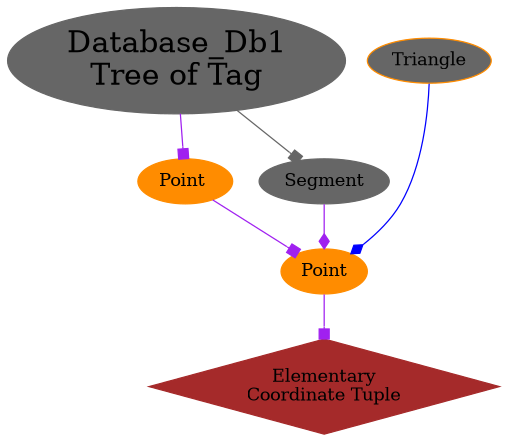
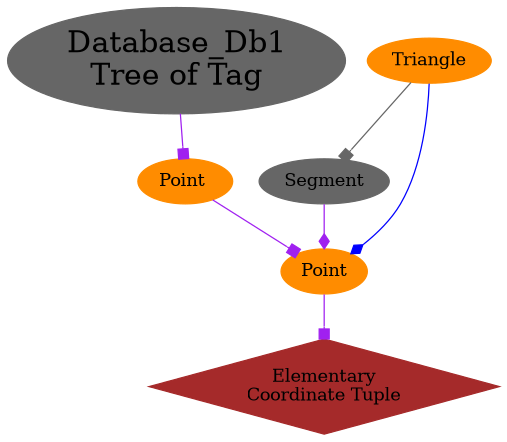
node "Triangle": fillcolor gray40 -> darkorange
edge "Database_Db1 Tree of Tag" -> "Segment": now "Triangle" -> "Segment"
